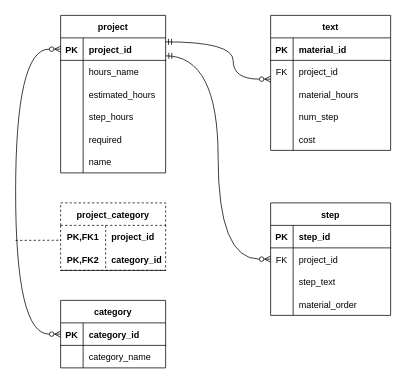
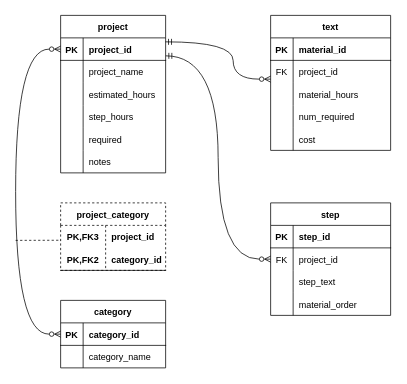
node "hours_name": label "hours_name" -> "project_name"
node "num_step": label "num_step" -> "num_required"
node "name": label "name" -> "notes"
node "PK,FK1": label "PK,FK1" -> "PK,FK3"
